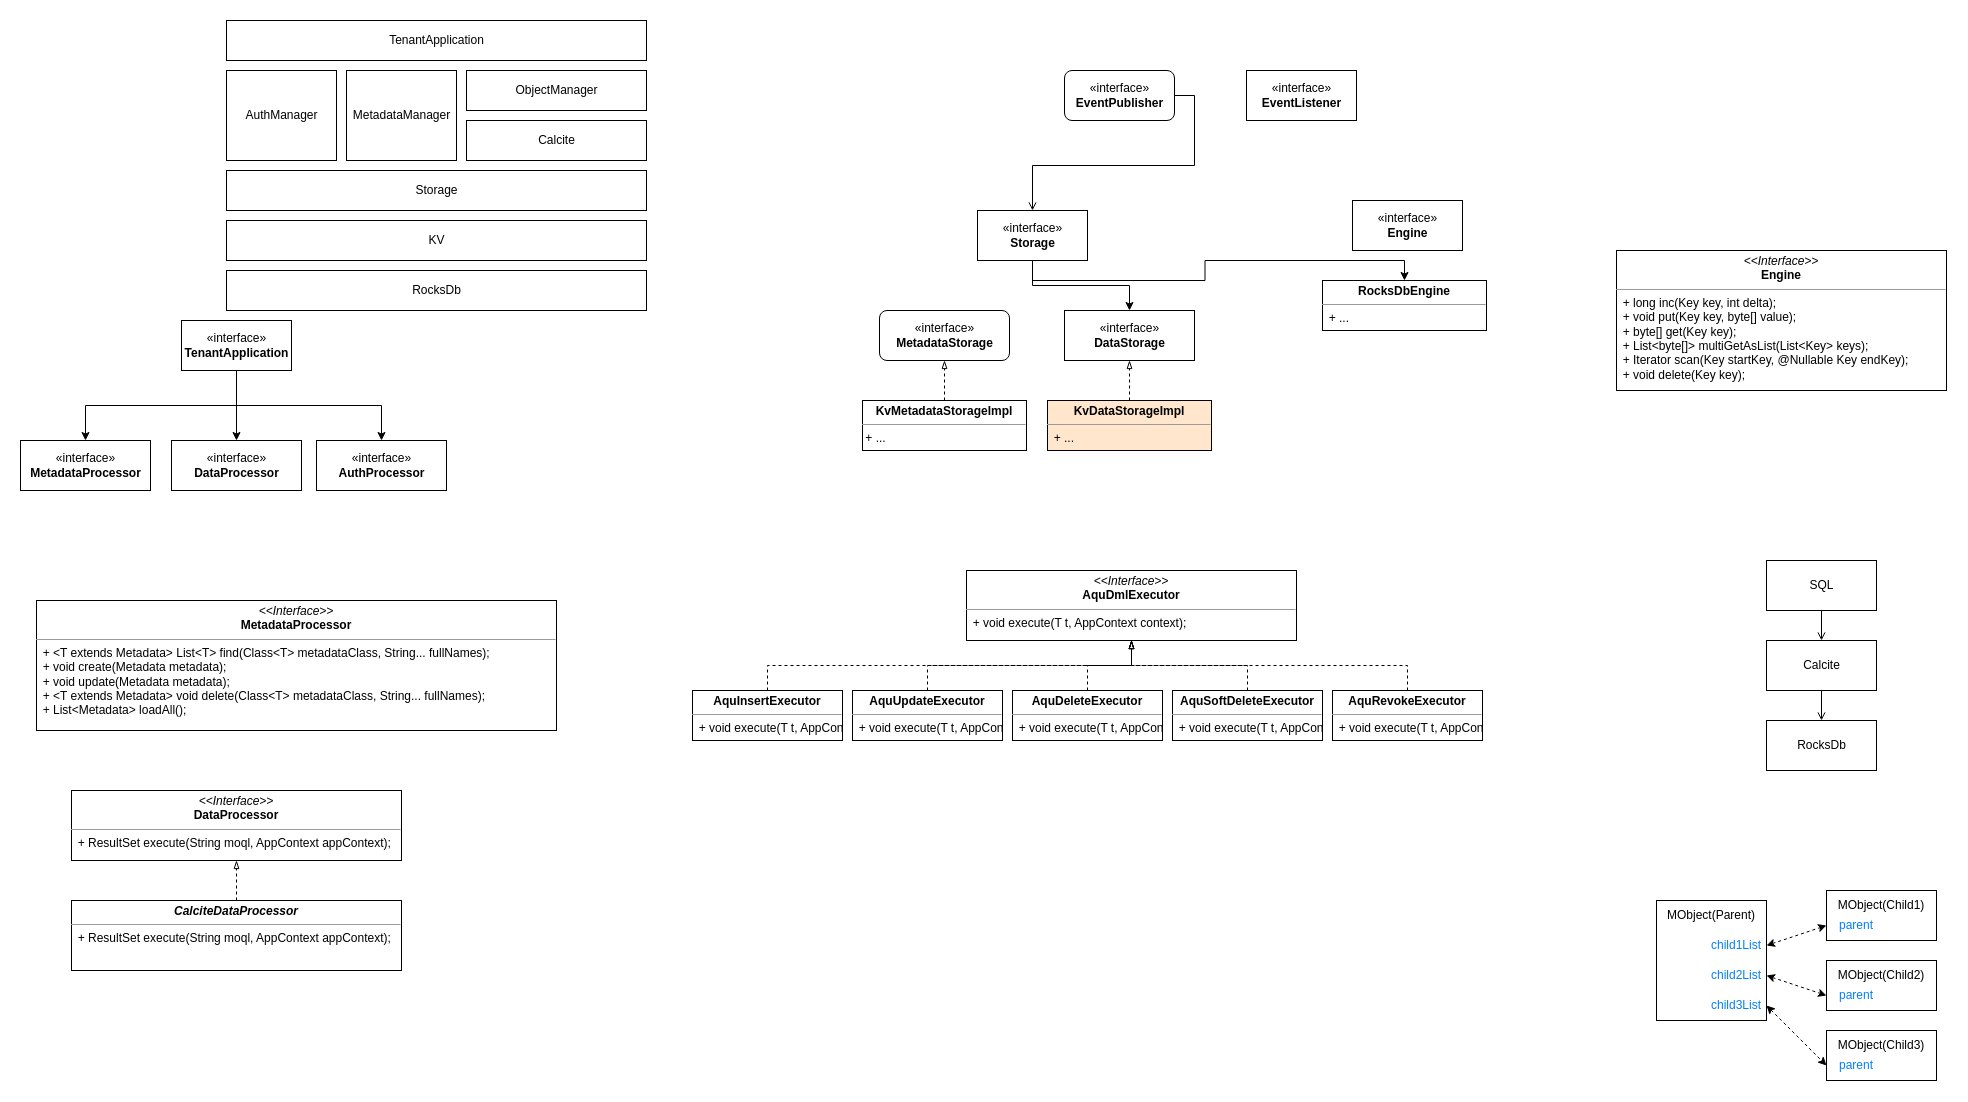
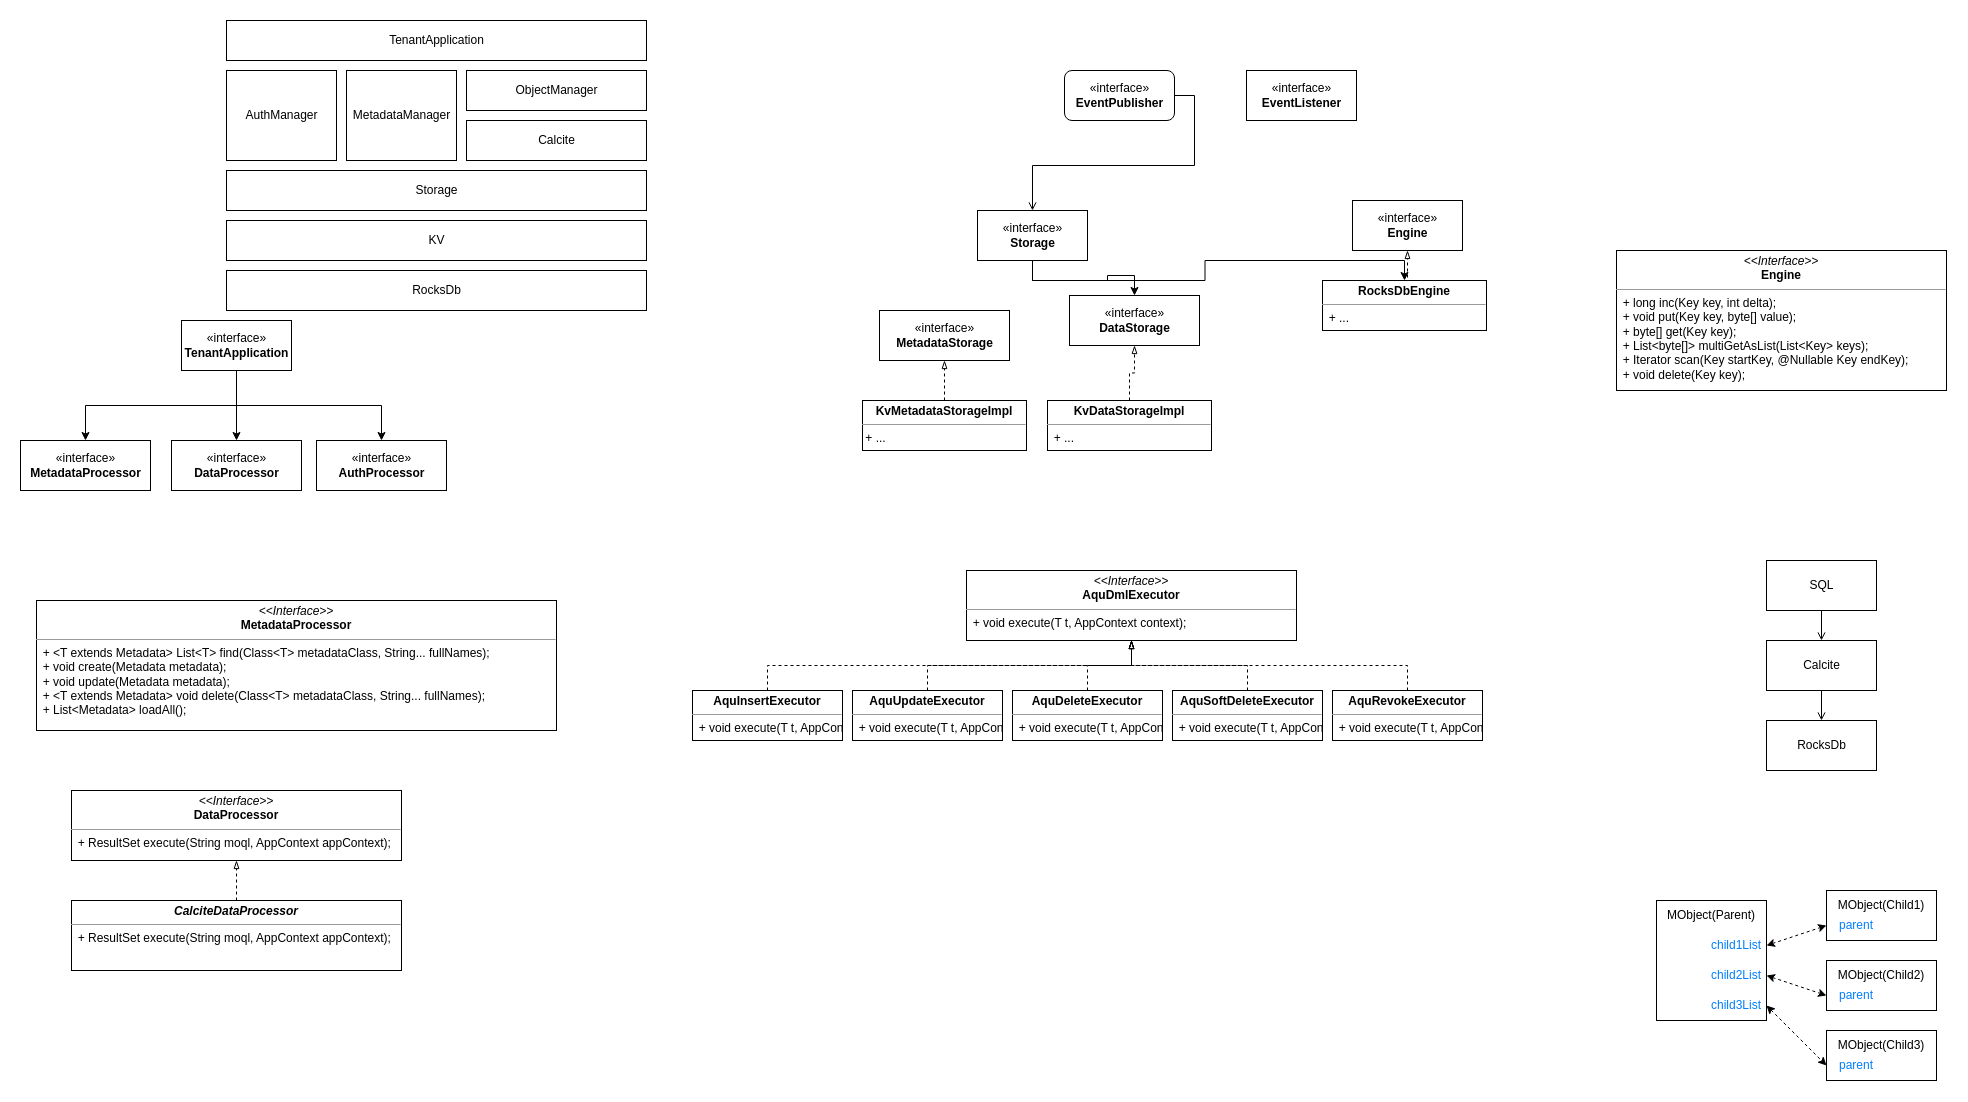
edge "RocksDbEngine + ..." -> "«interface» Engine": added
node "«interface» MetadataStorage": shape rounded rectangle -> rectangle
node "«interface» DataStorage": moved (1130, 336) -> (1135, 321)
node "KvDataStorageImpl + ...": fillcolor #ffe6cc -> #ffffff
